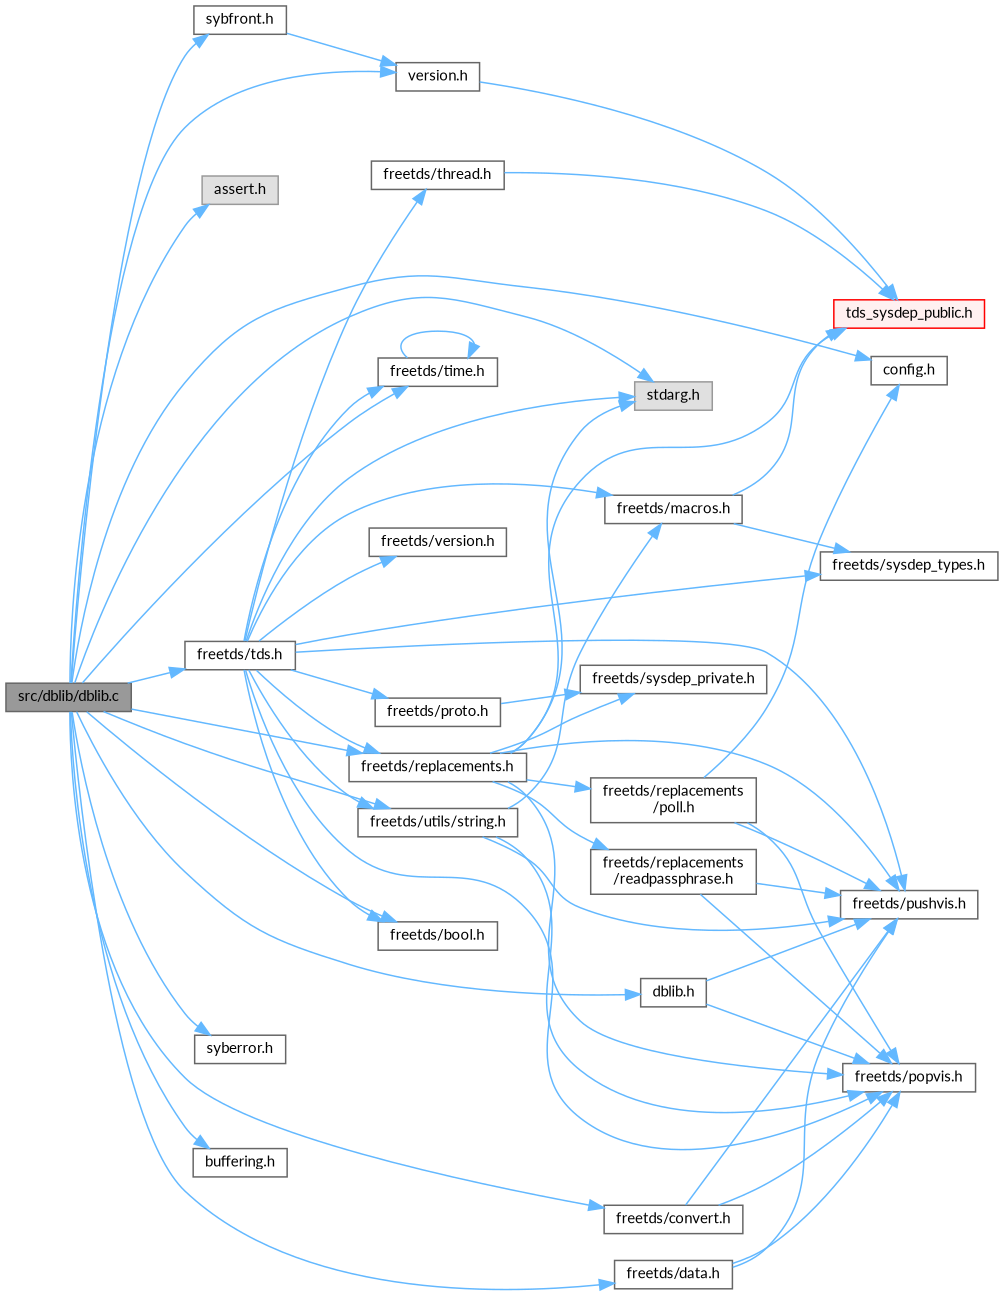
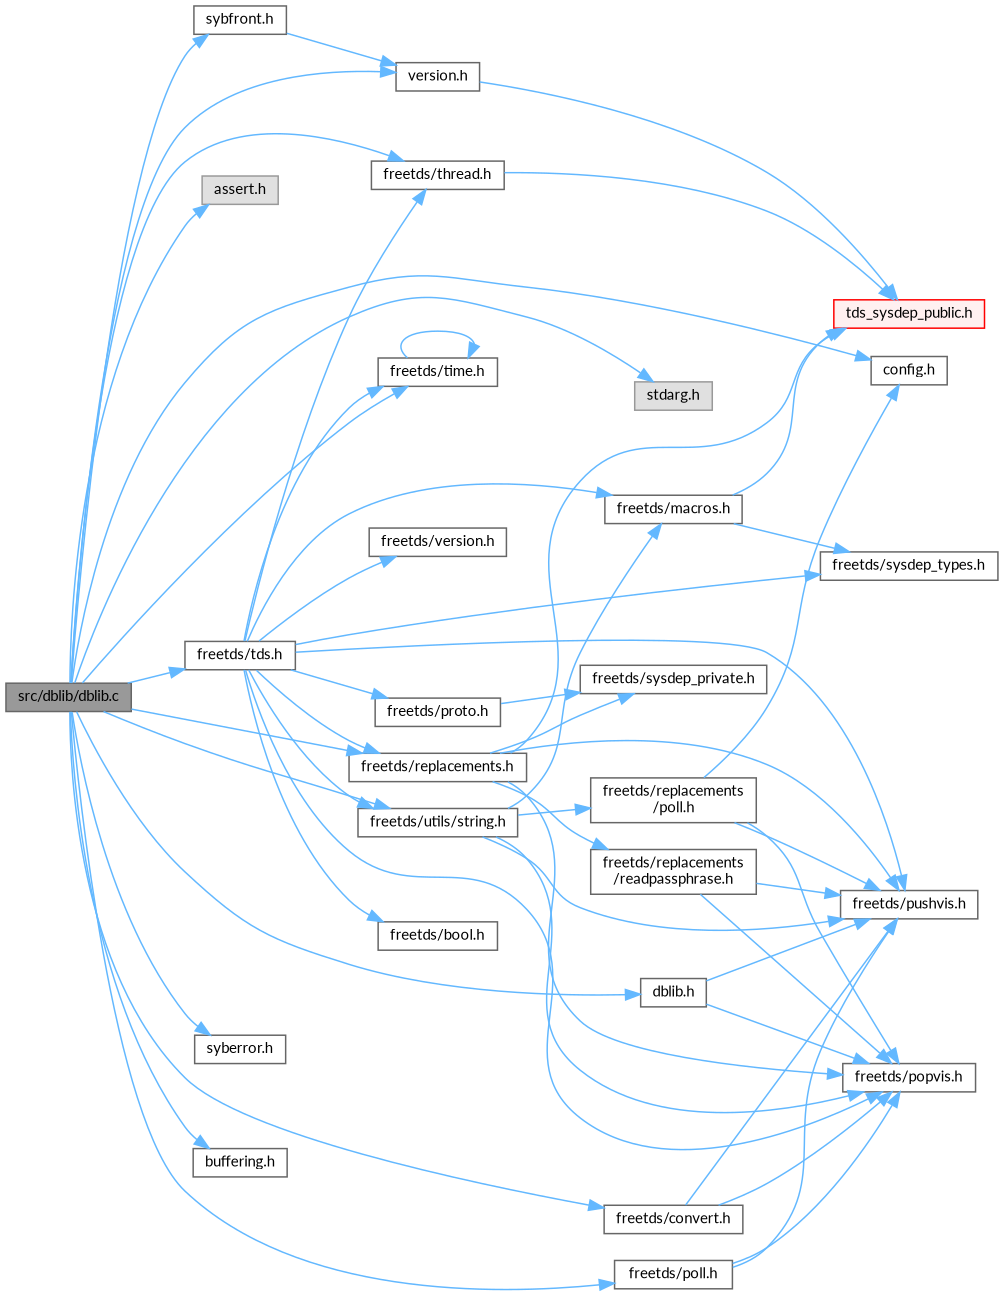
edge "freetds/tds.h" -> "stdarg.h": removed
edge "freetds/replacements.h" -> "stdarg.h": removed
edge "freetds/replacements.h" -> "freetds/replacements /poll.h": now "freetds/utils/string.h" -> "freetds/replacements /poll.h"
edge "src/dblib/dblib.c" -> "freetds/bool.h": now "src/dblib/dblib.c" -> "freetds/thread.h"
node "freetds/data.h": label "freetds/data.h" -> "freetds/poll.h"
